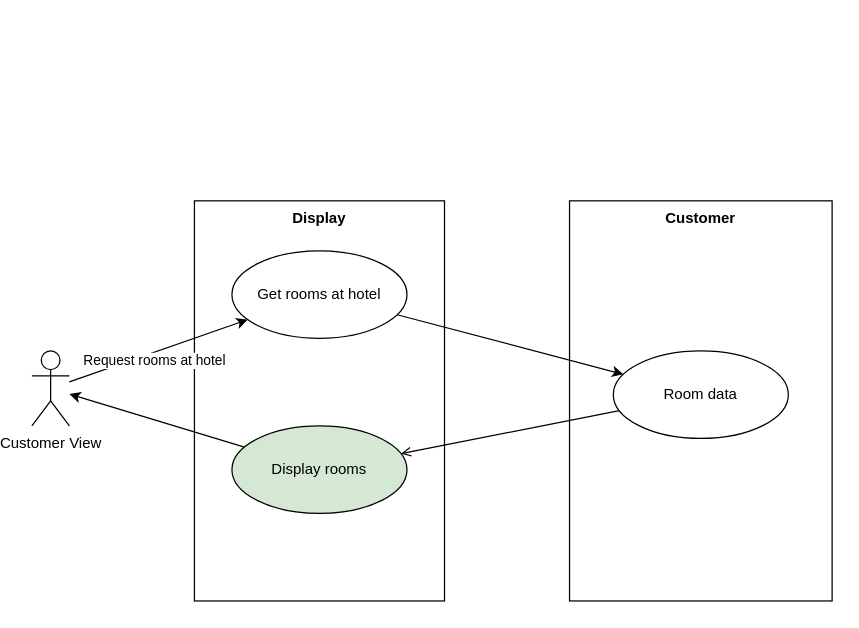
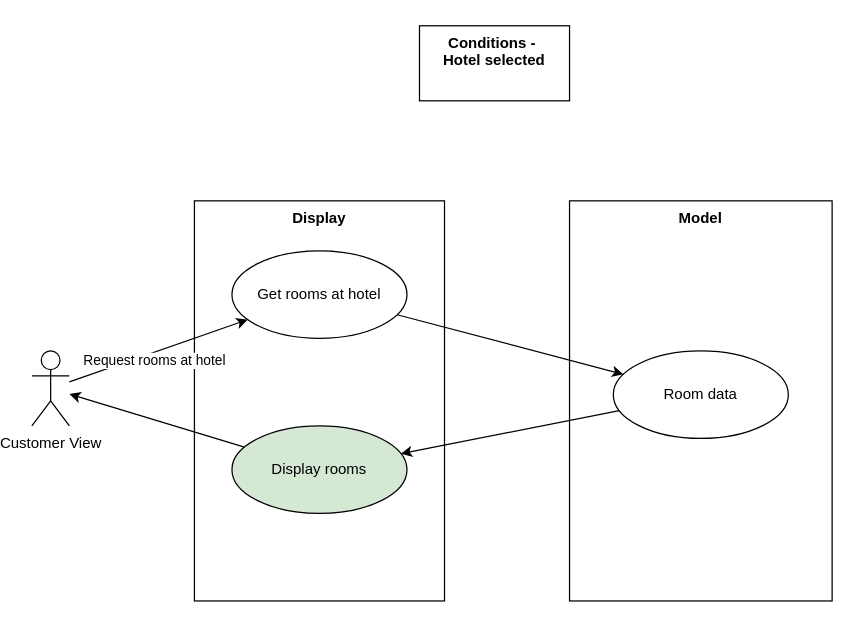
node "Conditions - Hotel selected": added
node "Customer": label "Customer" -> "Model"
edge "Room data" -> "Display rooms": arrowhead open -> classic
